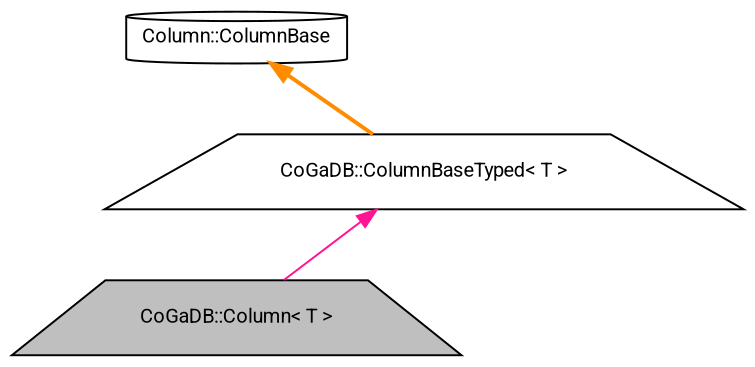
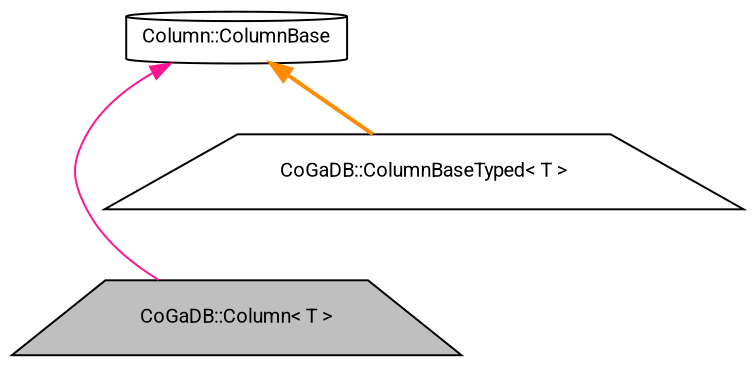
edge "CoGaDB::Column< T >" -> "CoGaDB::ColumnBaseTyped< T >": now "CoGaDB::Column< T >" -> "Column::ColumnBase"
